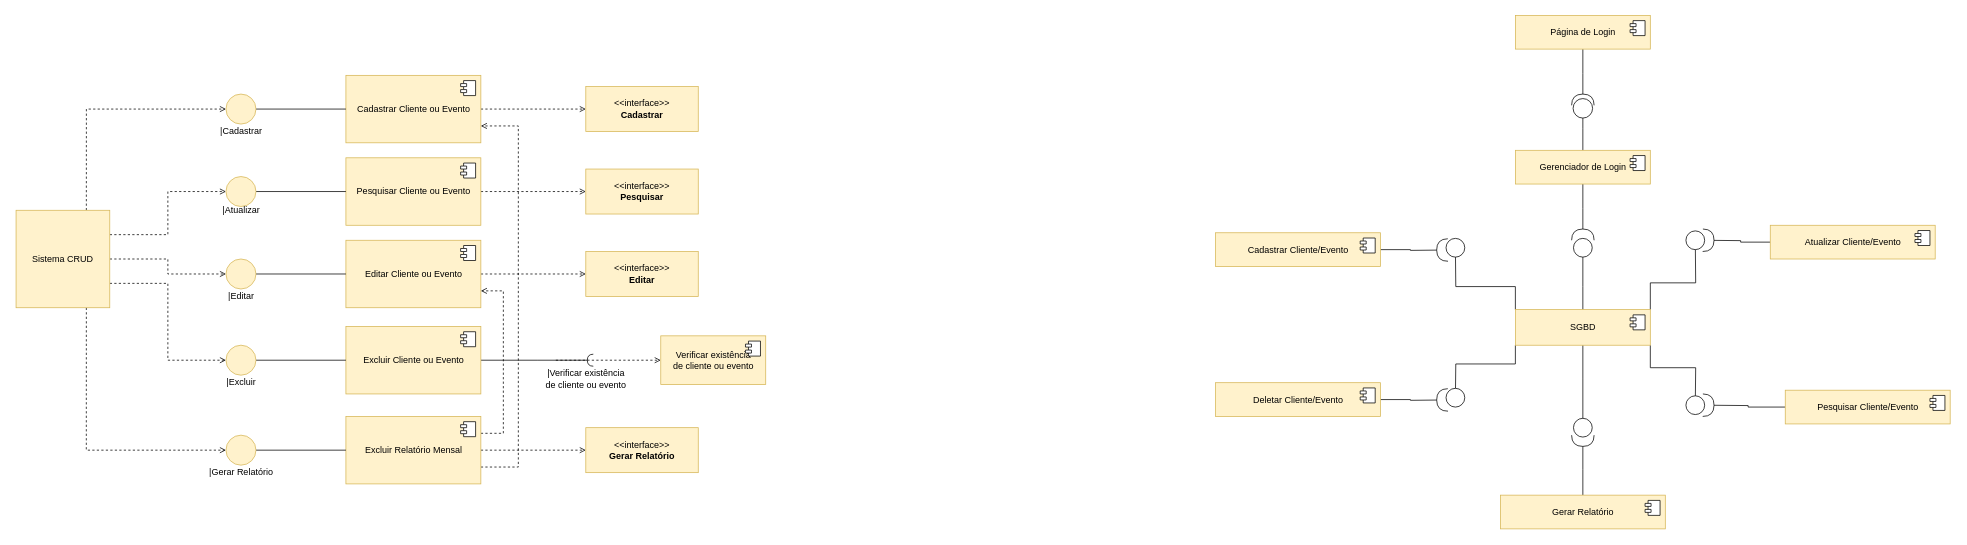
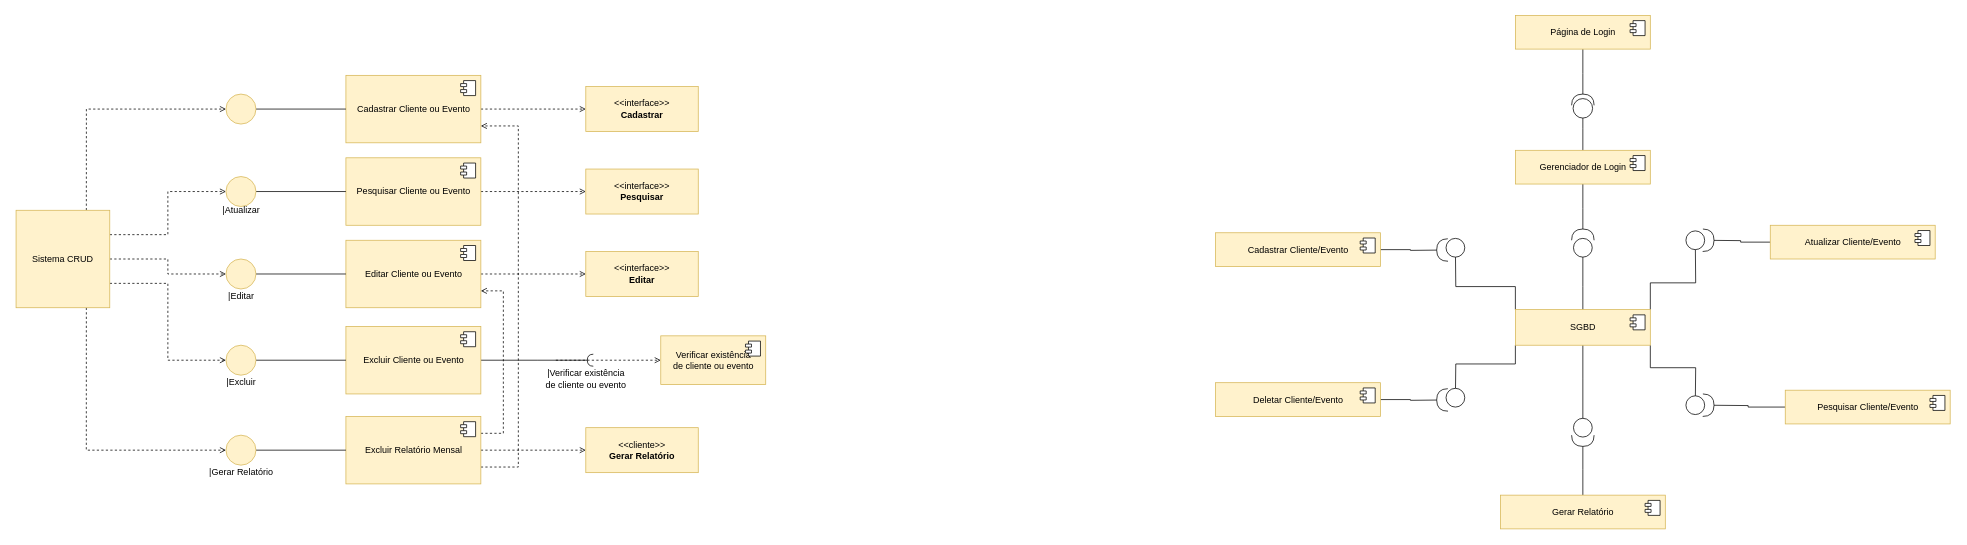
node "|Cadastrar": removed
node "<<interface>> Gerar Relatório": label "<<interface>> Gerar Relatório" -> "<<cliente>> Gerar Relatório"
